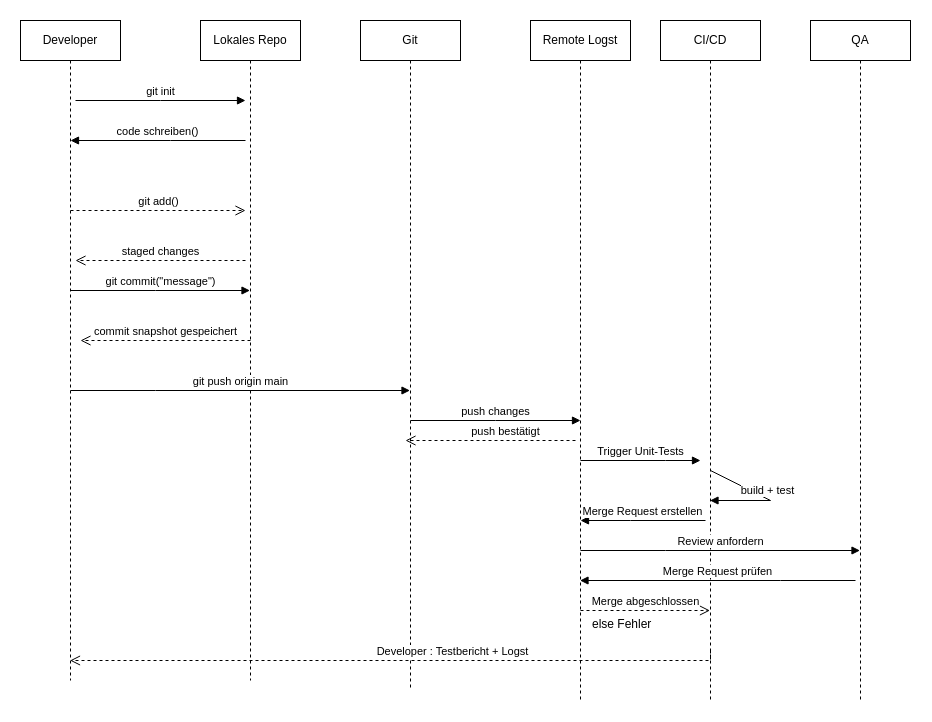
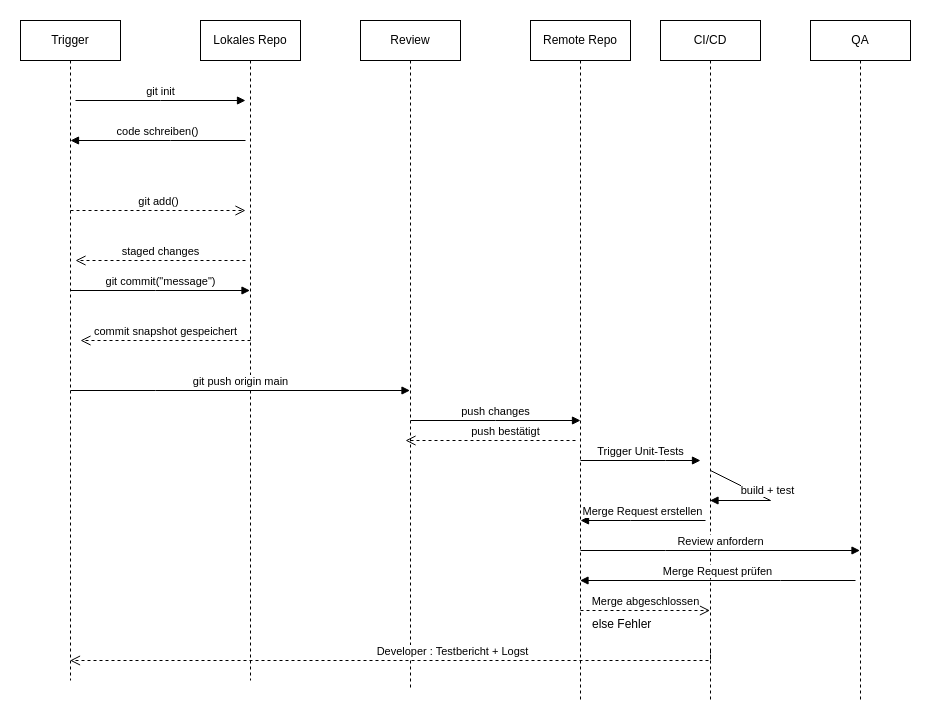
node "Developer": label "Developer" -> "Trigger"
node "Git": label "Git" -> "Review"
node "Remote Logst": label "Remote Logst" -> "Remote Repo"
